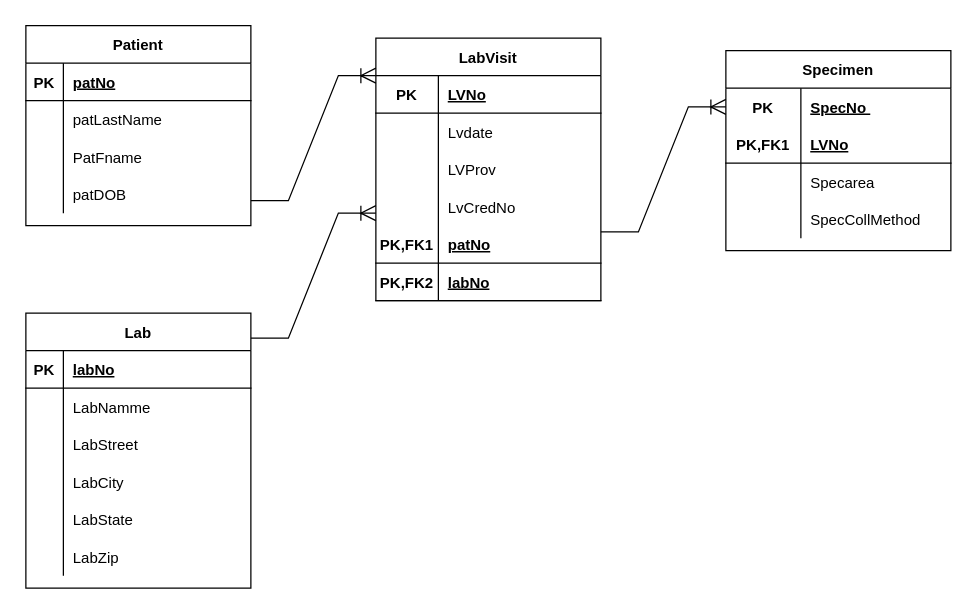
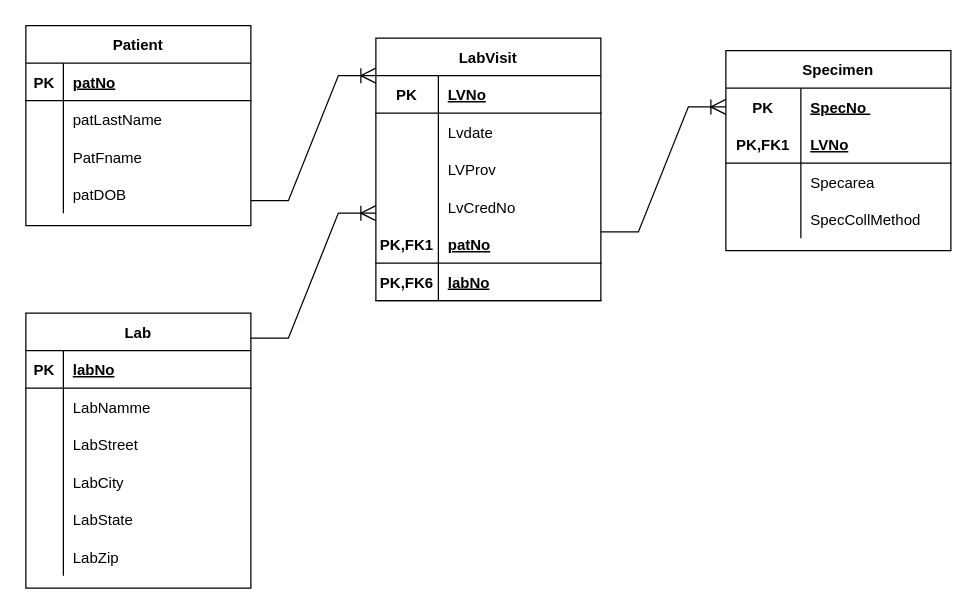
node "PK,FK2": label "PK,FK2" -> "PK,FK6"
